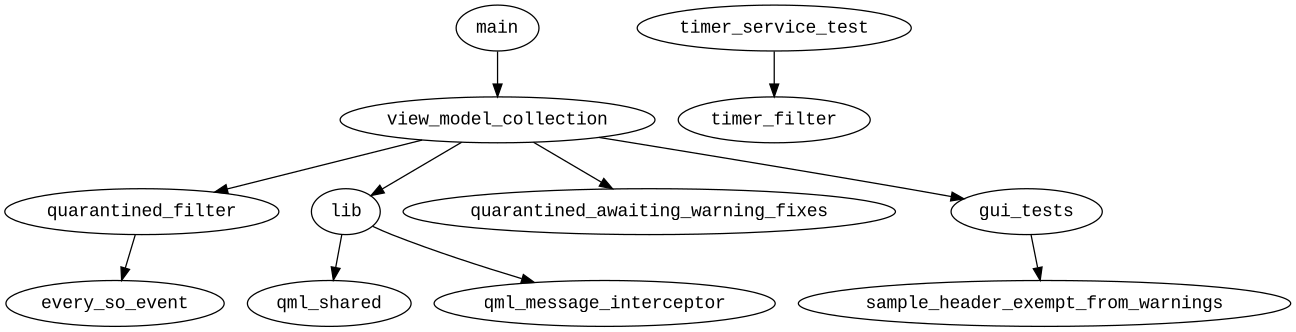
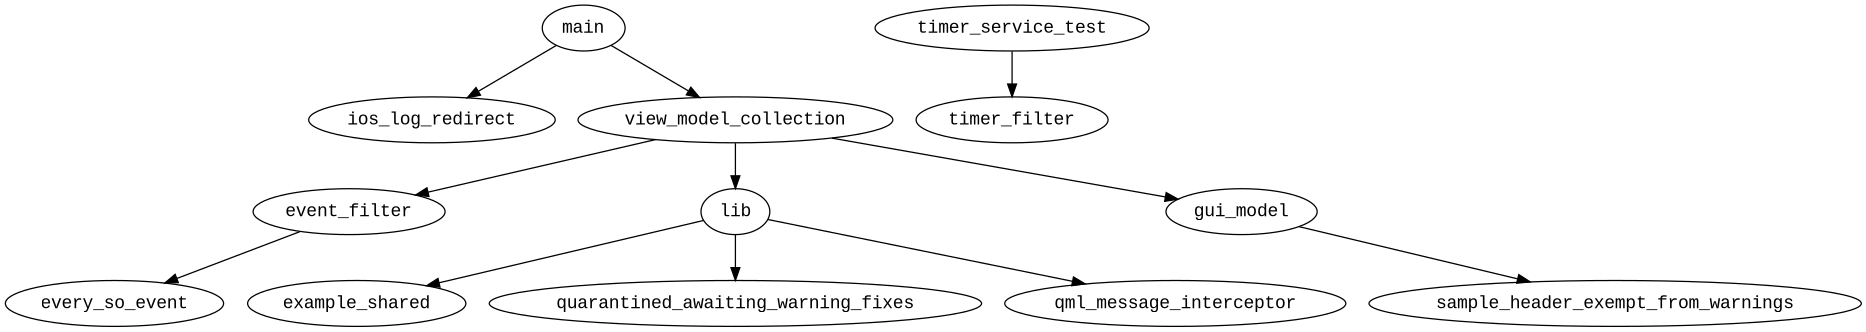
node "ios_log_redirect": added
edge "view_model_collection" -> "quarantined_awaiting_warning_fixes": now "lib" -> "quarantined_awaiting_warning_fixes"
node "quarantined_filter": label "quarantined_filter" -> "event_filter"
node "gui_tests": label "gui_tests" -> "gui_model"
node "qml_shared": label "qml_shared" -> "example_shared"
